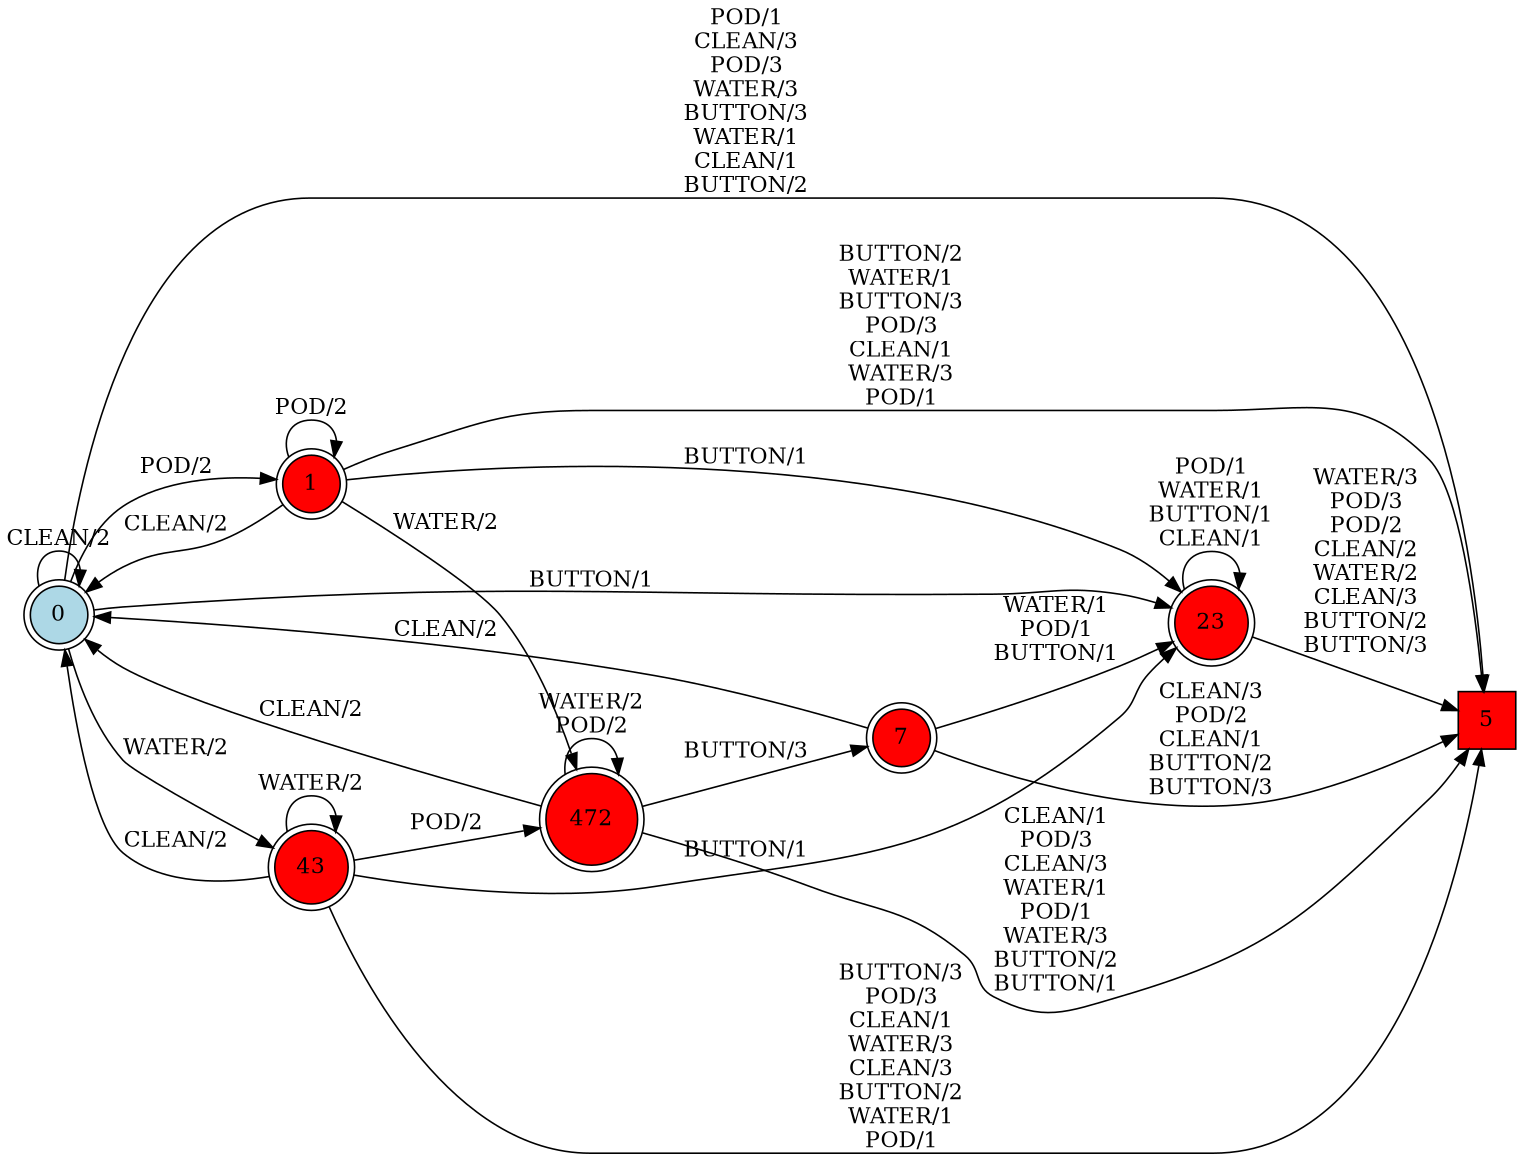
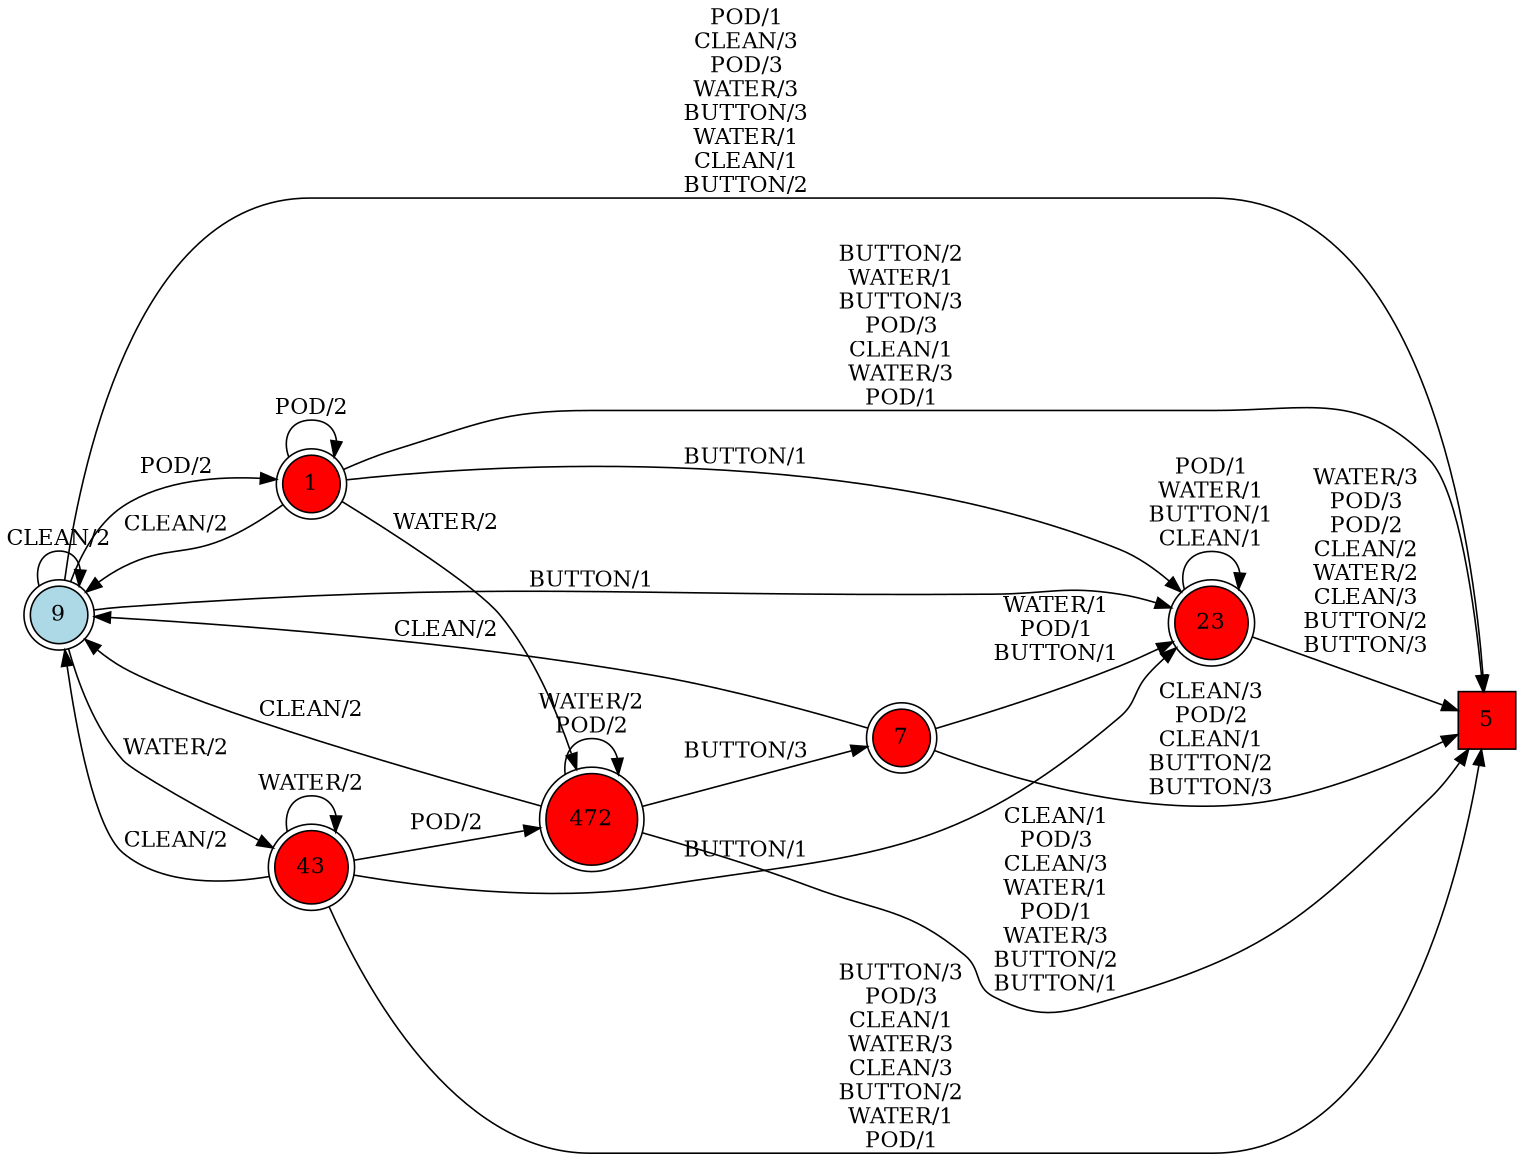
node "0": label "0" -> "9"
